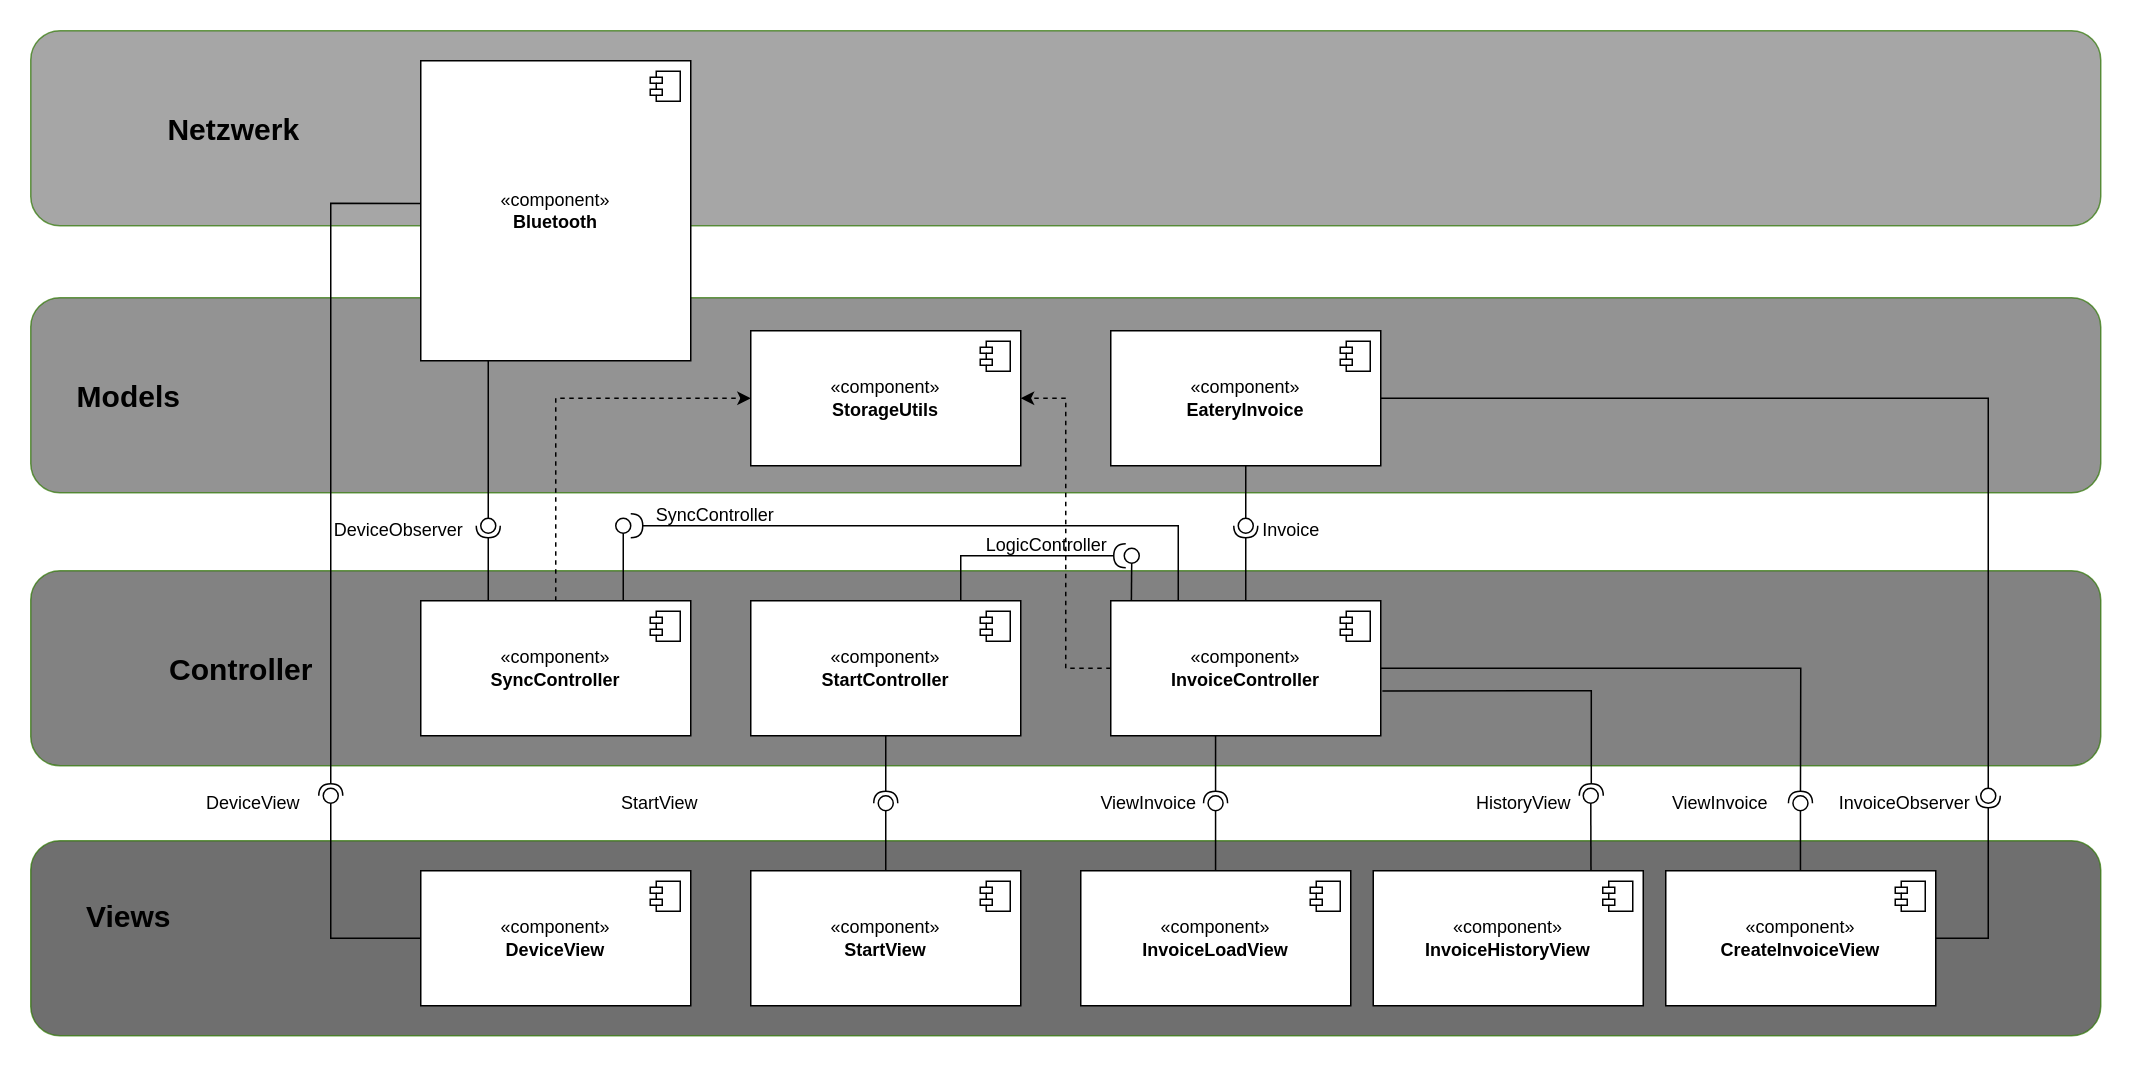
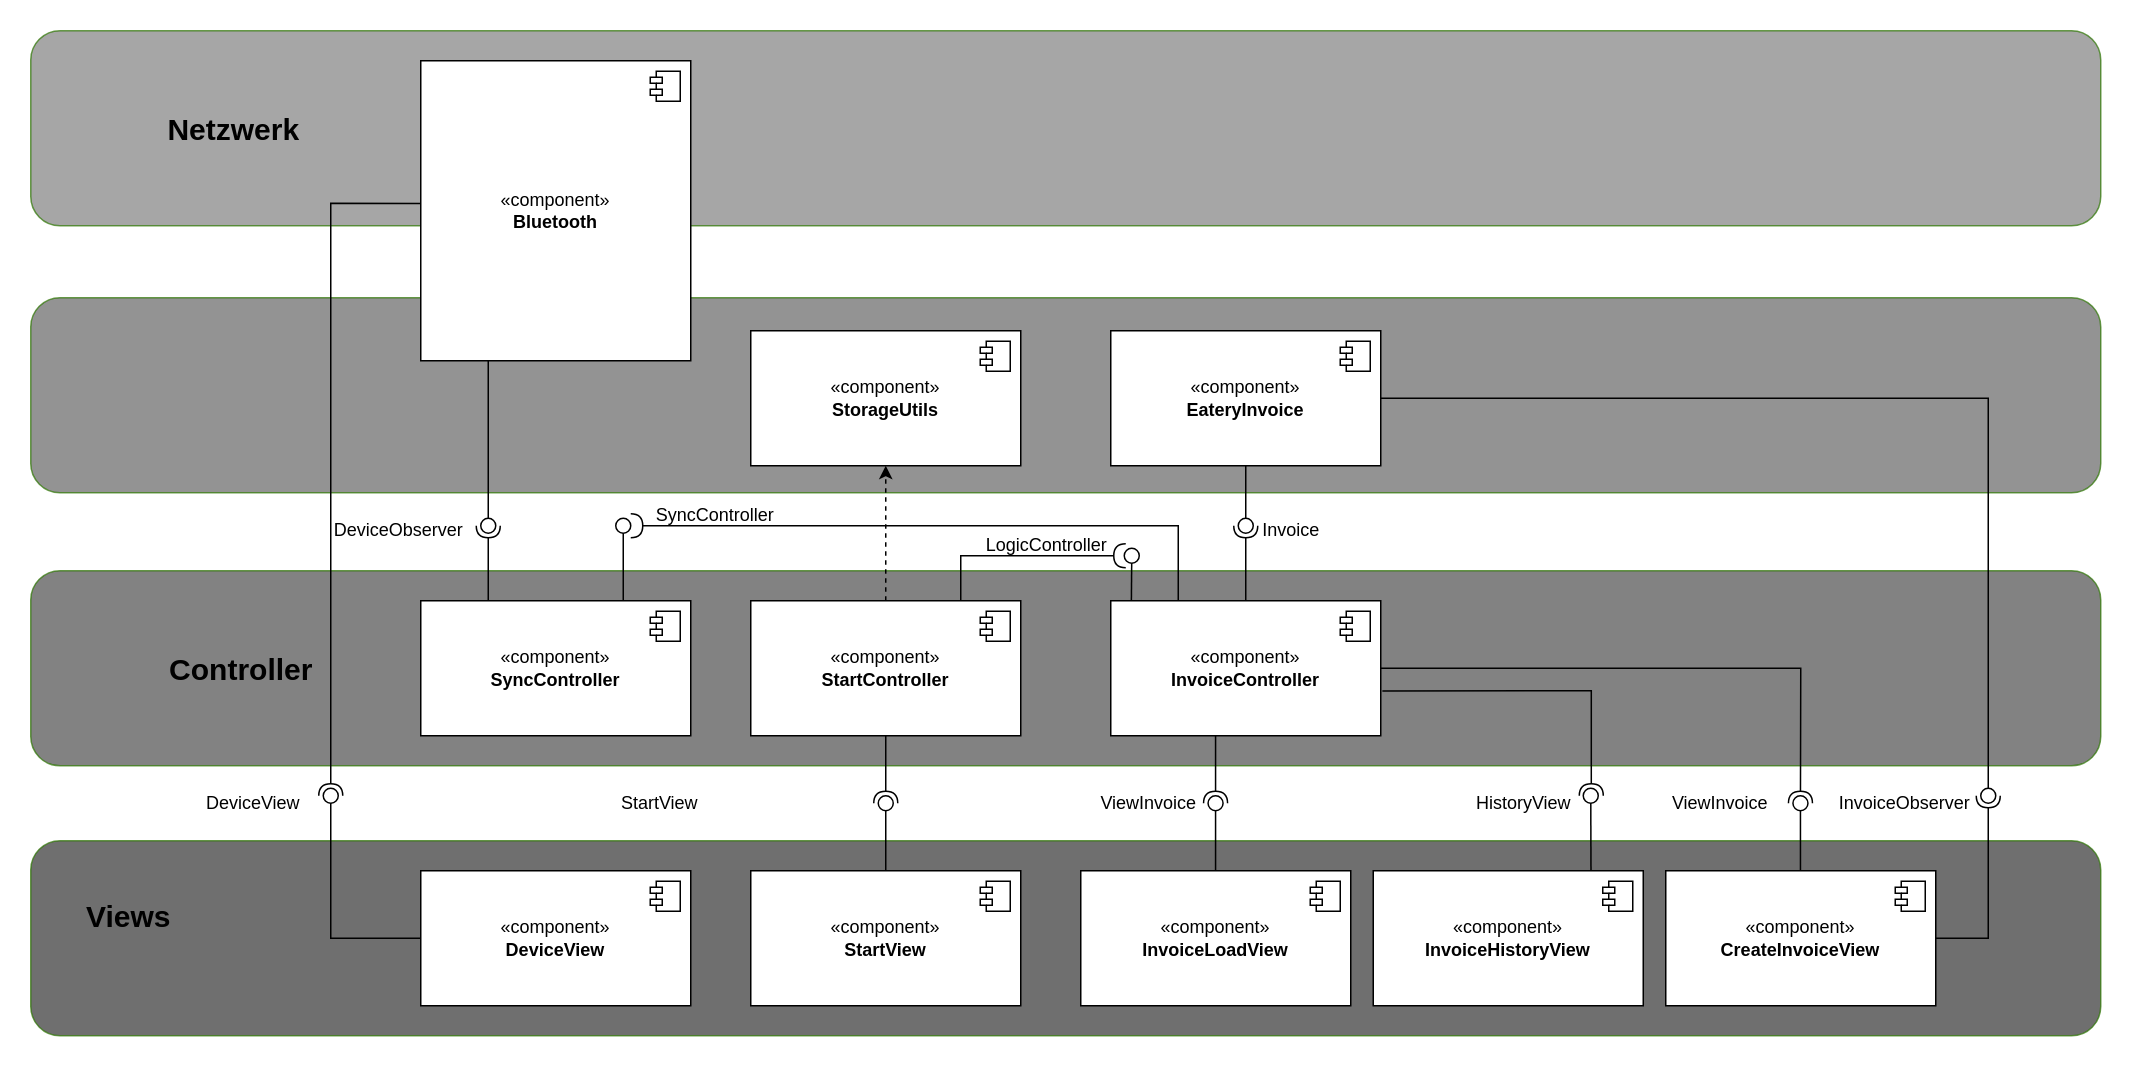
node "Models": removed
edge "«component» SyncController" -> "«component» StorageUtils": removed
edge "«component» InvoiceController" -> "«component» StorageUtils": removed
edge "«component» StartController" -> "«component» StorageUtils": added
